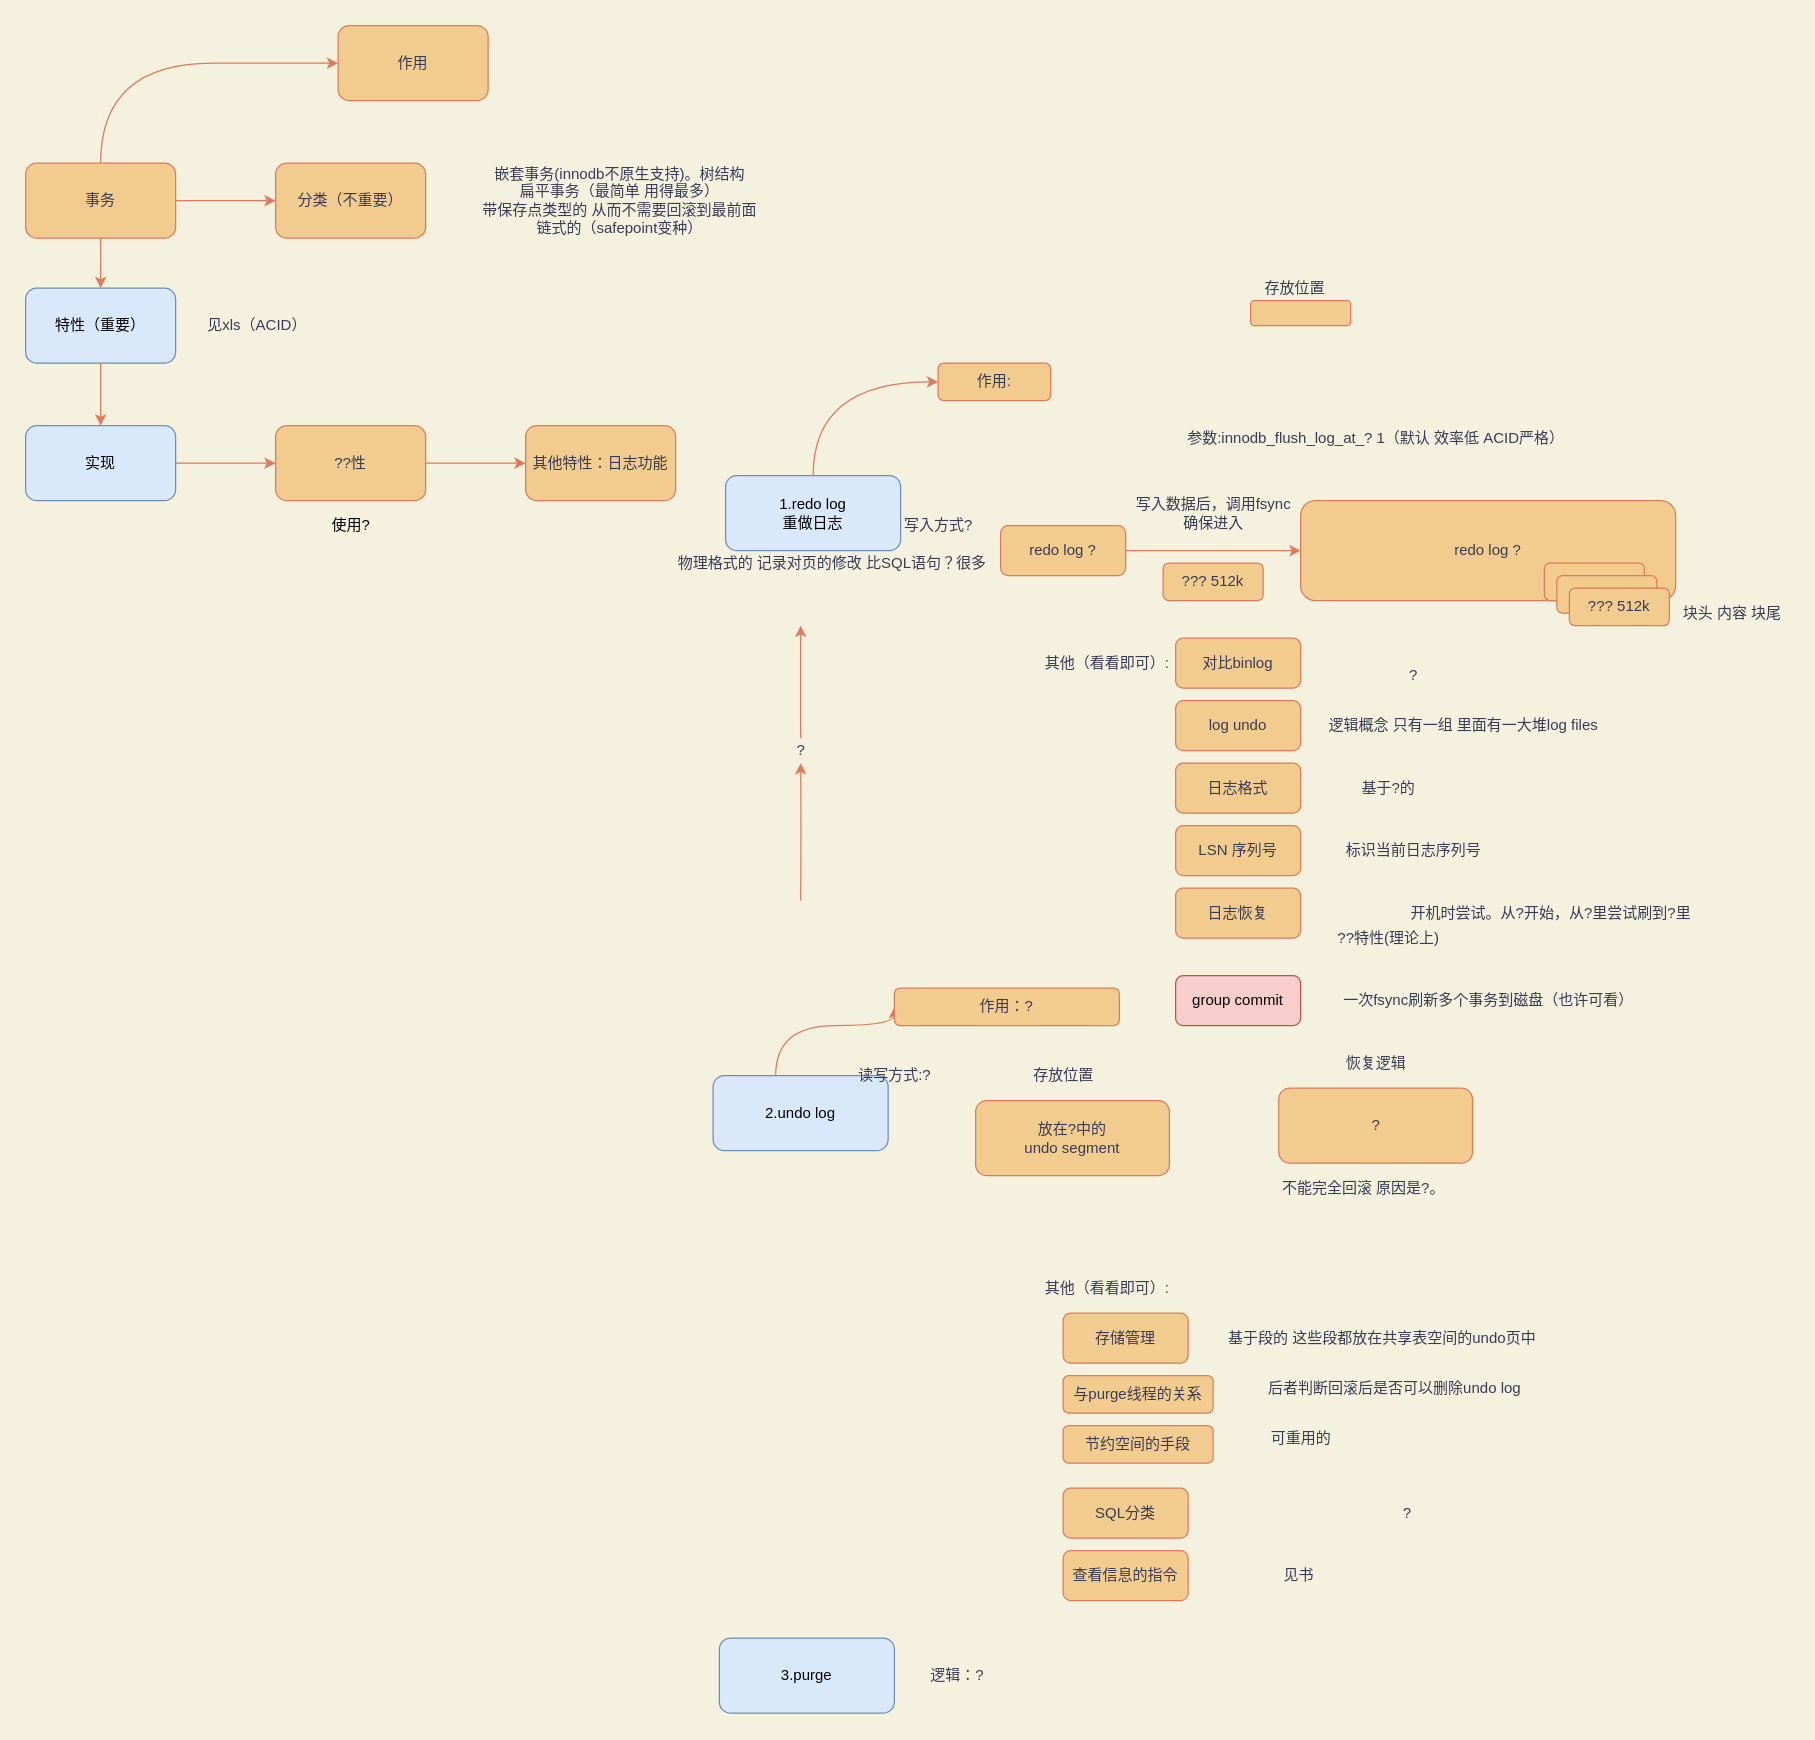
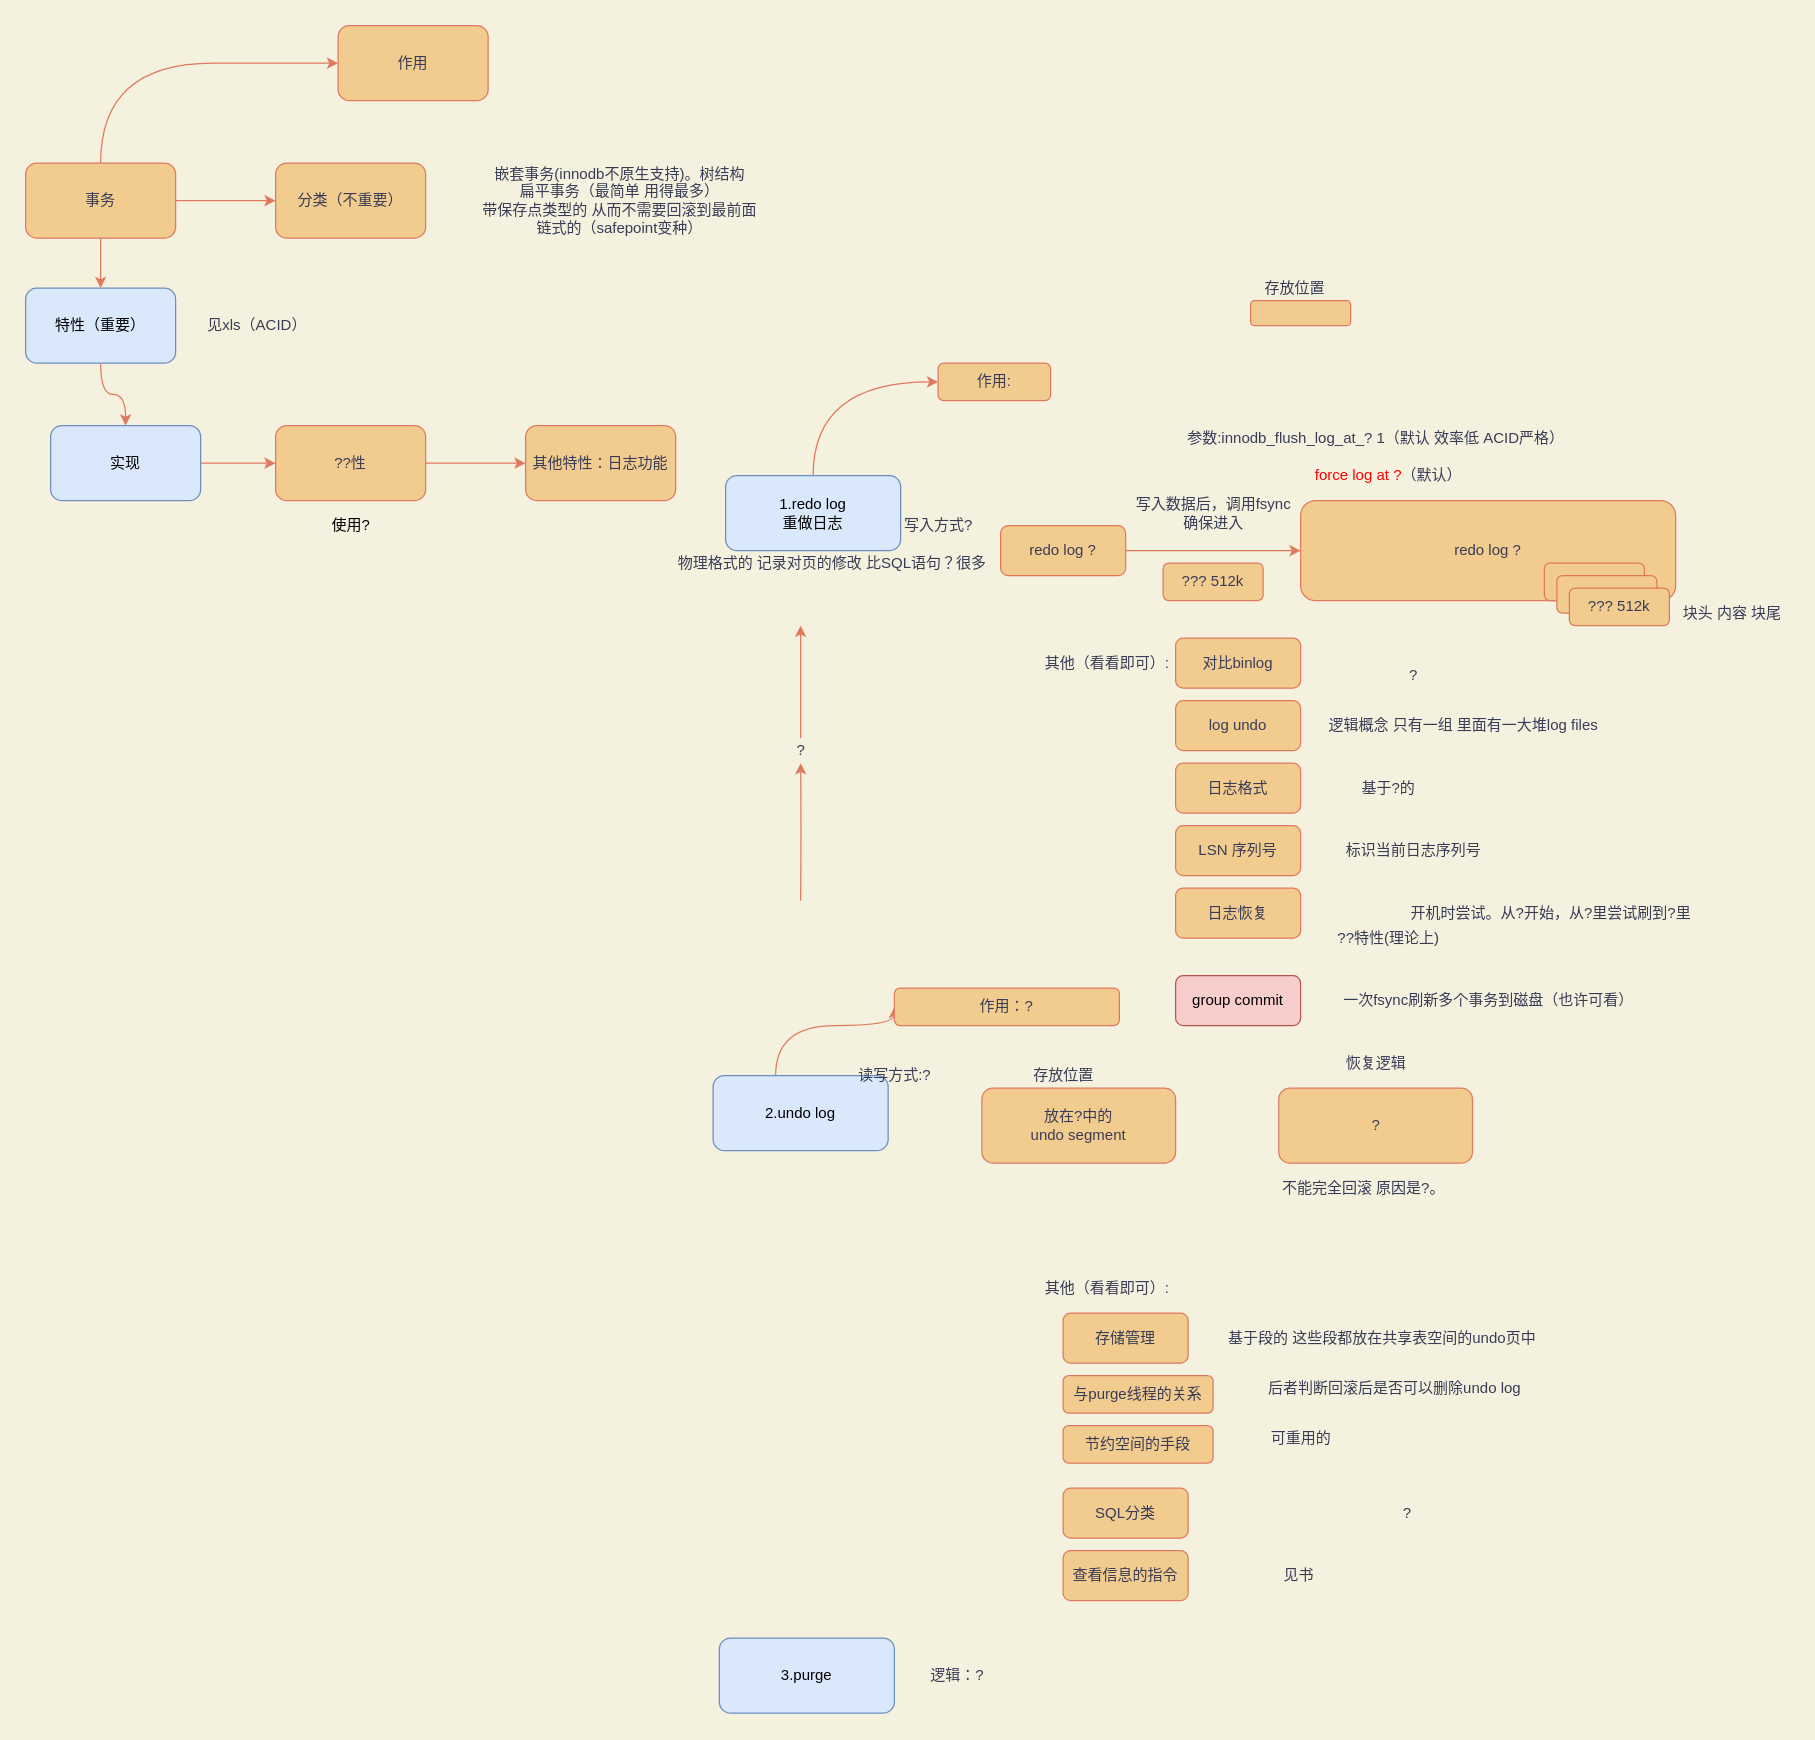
node "实现": moved (101, 463) -> (126, 463)
node "force log at ?（默认）": added
node "放在?中的 undo segment": moved (1073, 1138) -> (1079, 1126)
